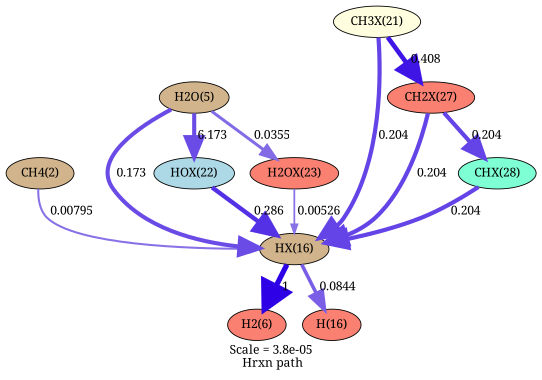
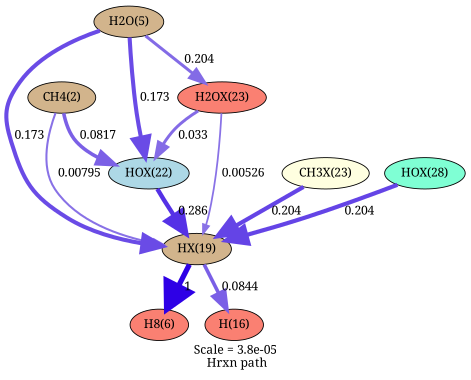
node "CH3X(21)": label "CH3X(21)" -> "CH3X(23)"
node "CH2X(27)": removed
edge "H2OX(23)" -> "HOX(22)": added, label "0.033"
edge "H2O(5)" -> "HOX(22)": label " 6.173" -> " 0.173"
edge "H2O(5)" -> "H2OX(23)": label " 0.0355" -> " 0.204"
edge "CH4(2)" -> "HOX(22)": added, label "0.0817"
node "CHX(28)": label "CHX(28)" -> "HOX(28)"
node "HX(16)": label "HX(16)" -> "HX(19)"
node "H2(6)": label "H2(6)" -> "H8(6)"
